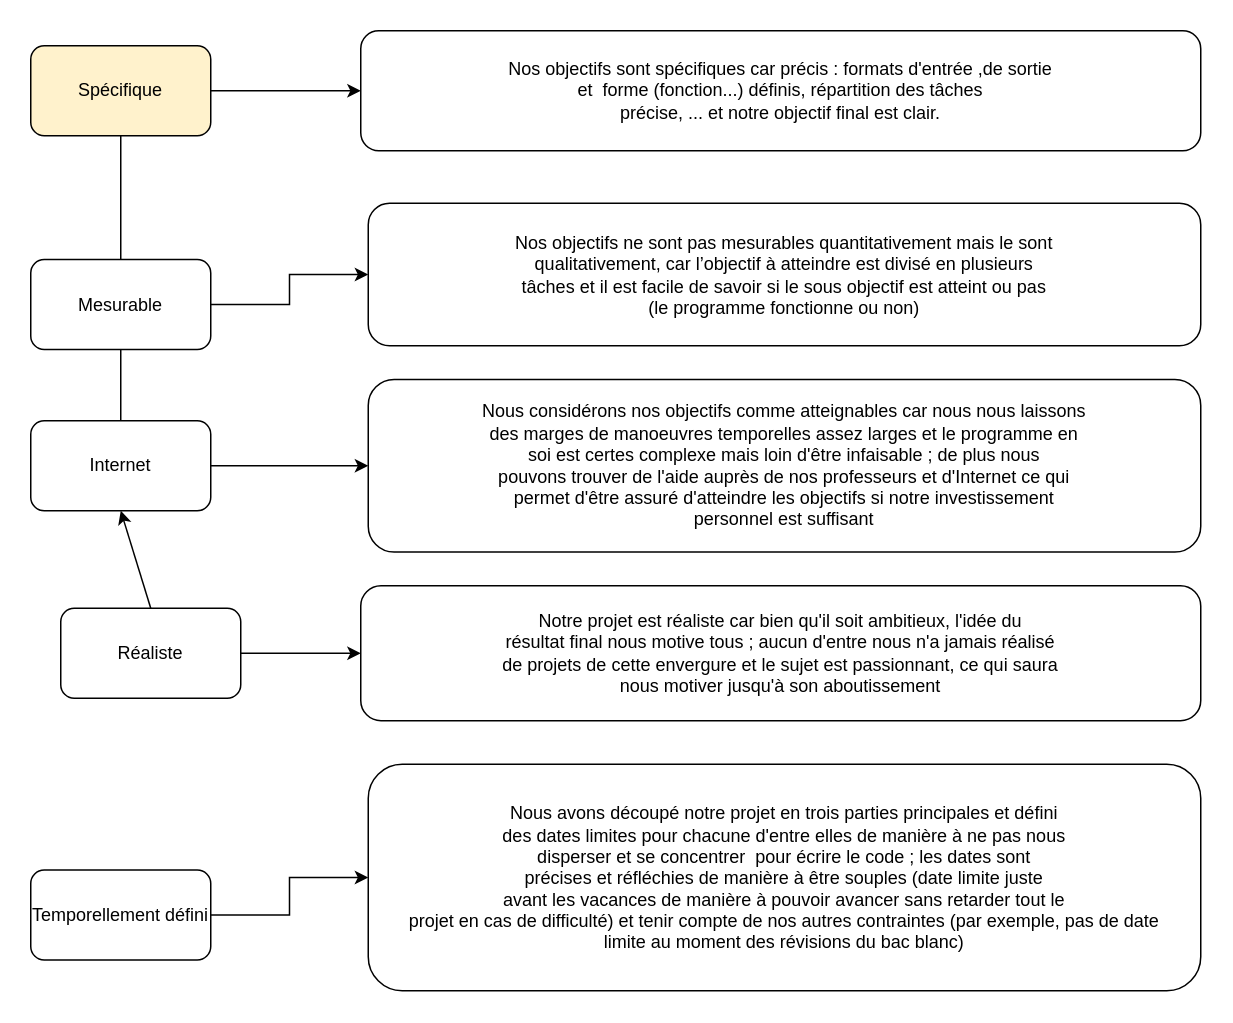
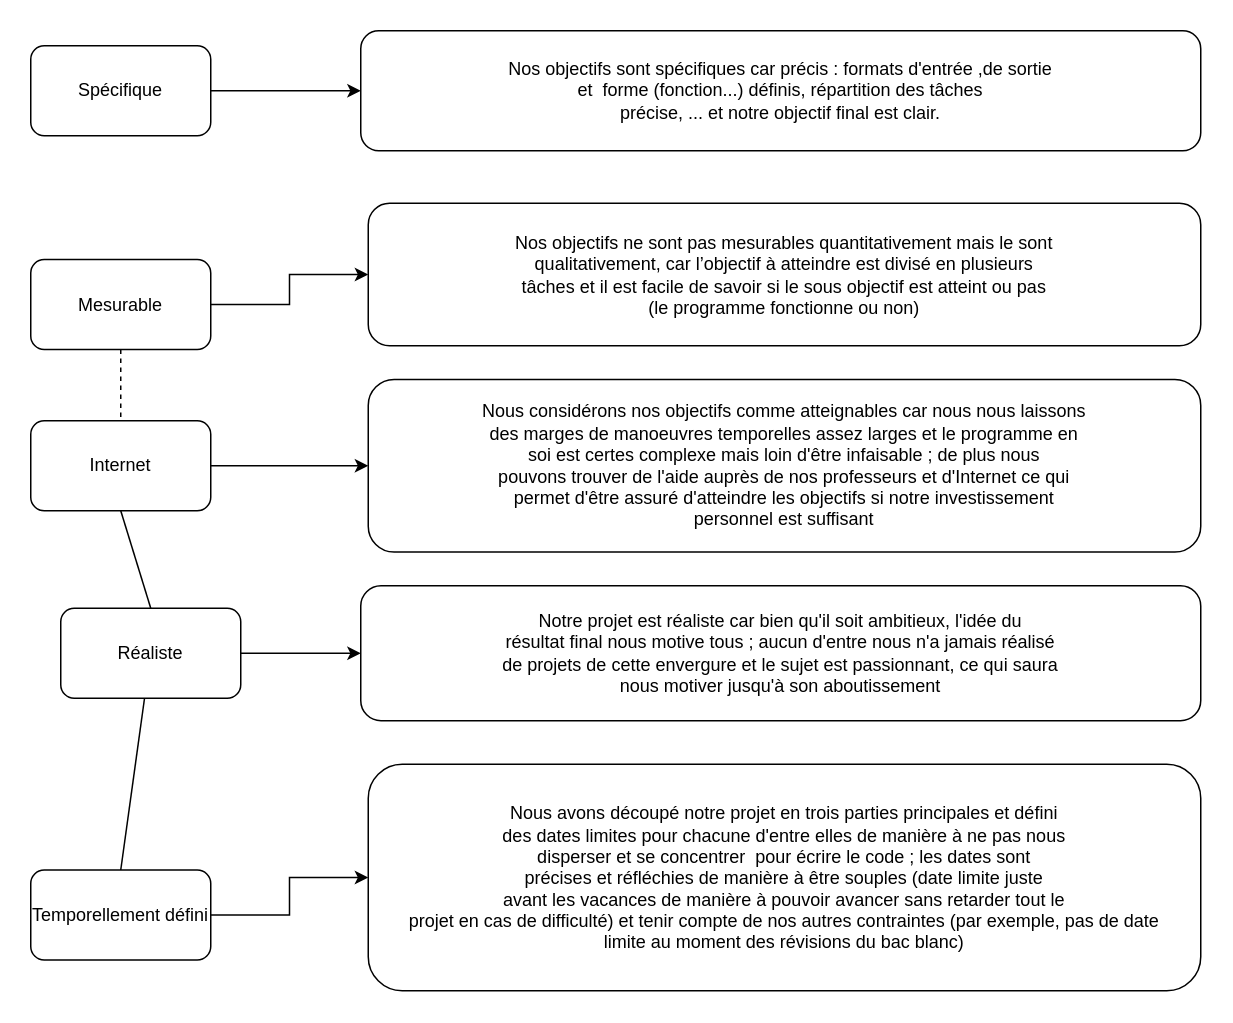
node "Spécifique": fillcolor #fff2cc -> #ffffff
edge "Spécifique" -- "Mesurable": removed
edge "Mesurable" -- "Internet": style solid -> dashed
edge "Réaliste" -> "Internet": arrowhead classic -> none
edge "Réaliste" -- "Temporellement défini": added
